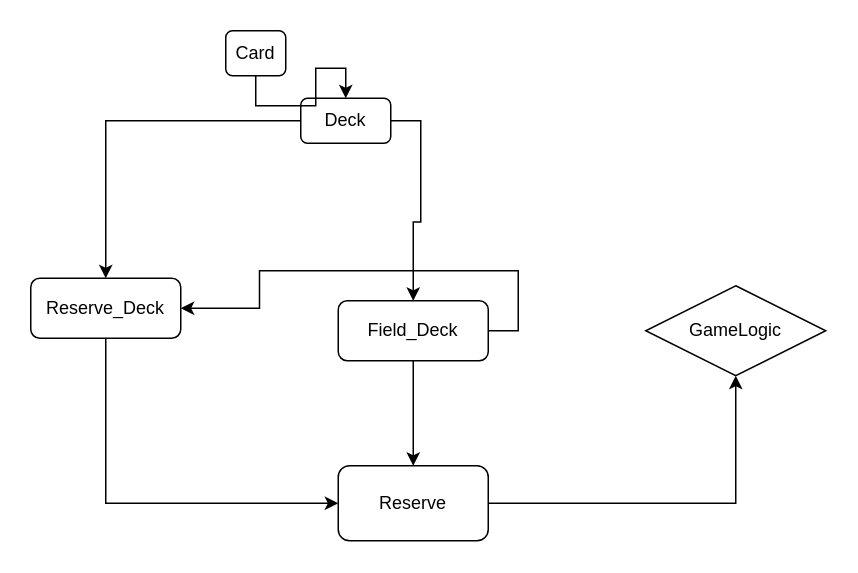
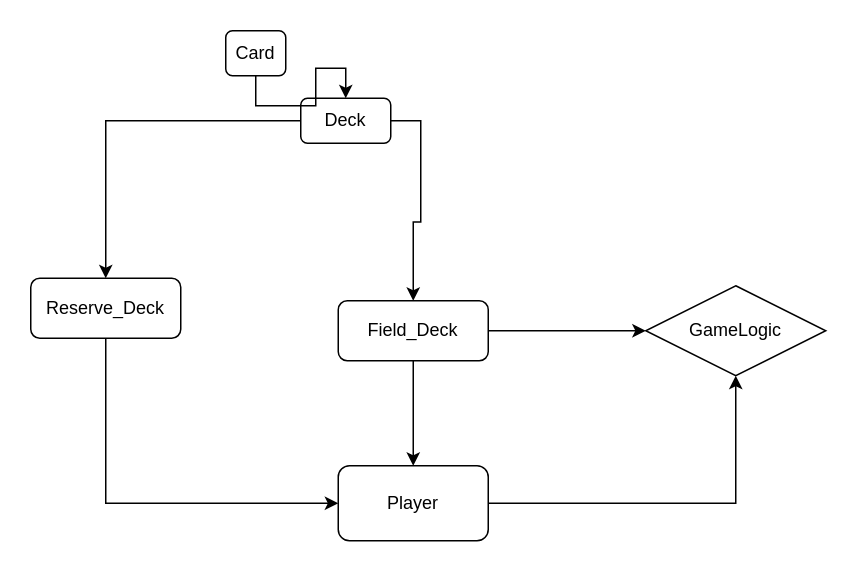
edge "Field_Deck" -> "Reserve_Deck": now "Field_Deck" -> "GameLogic"
node "Reserve": label "Reserve" -> "Player"
